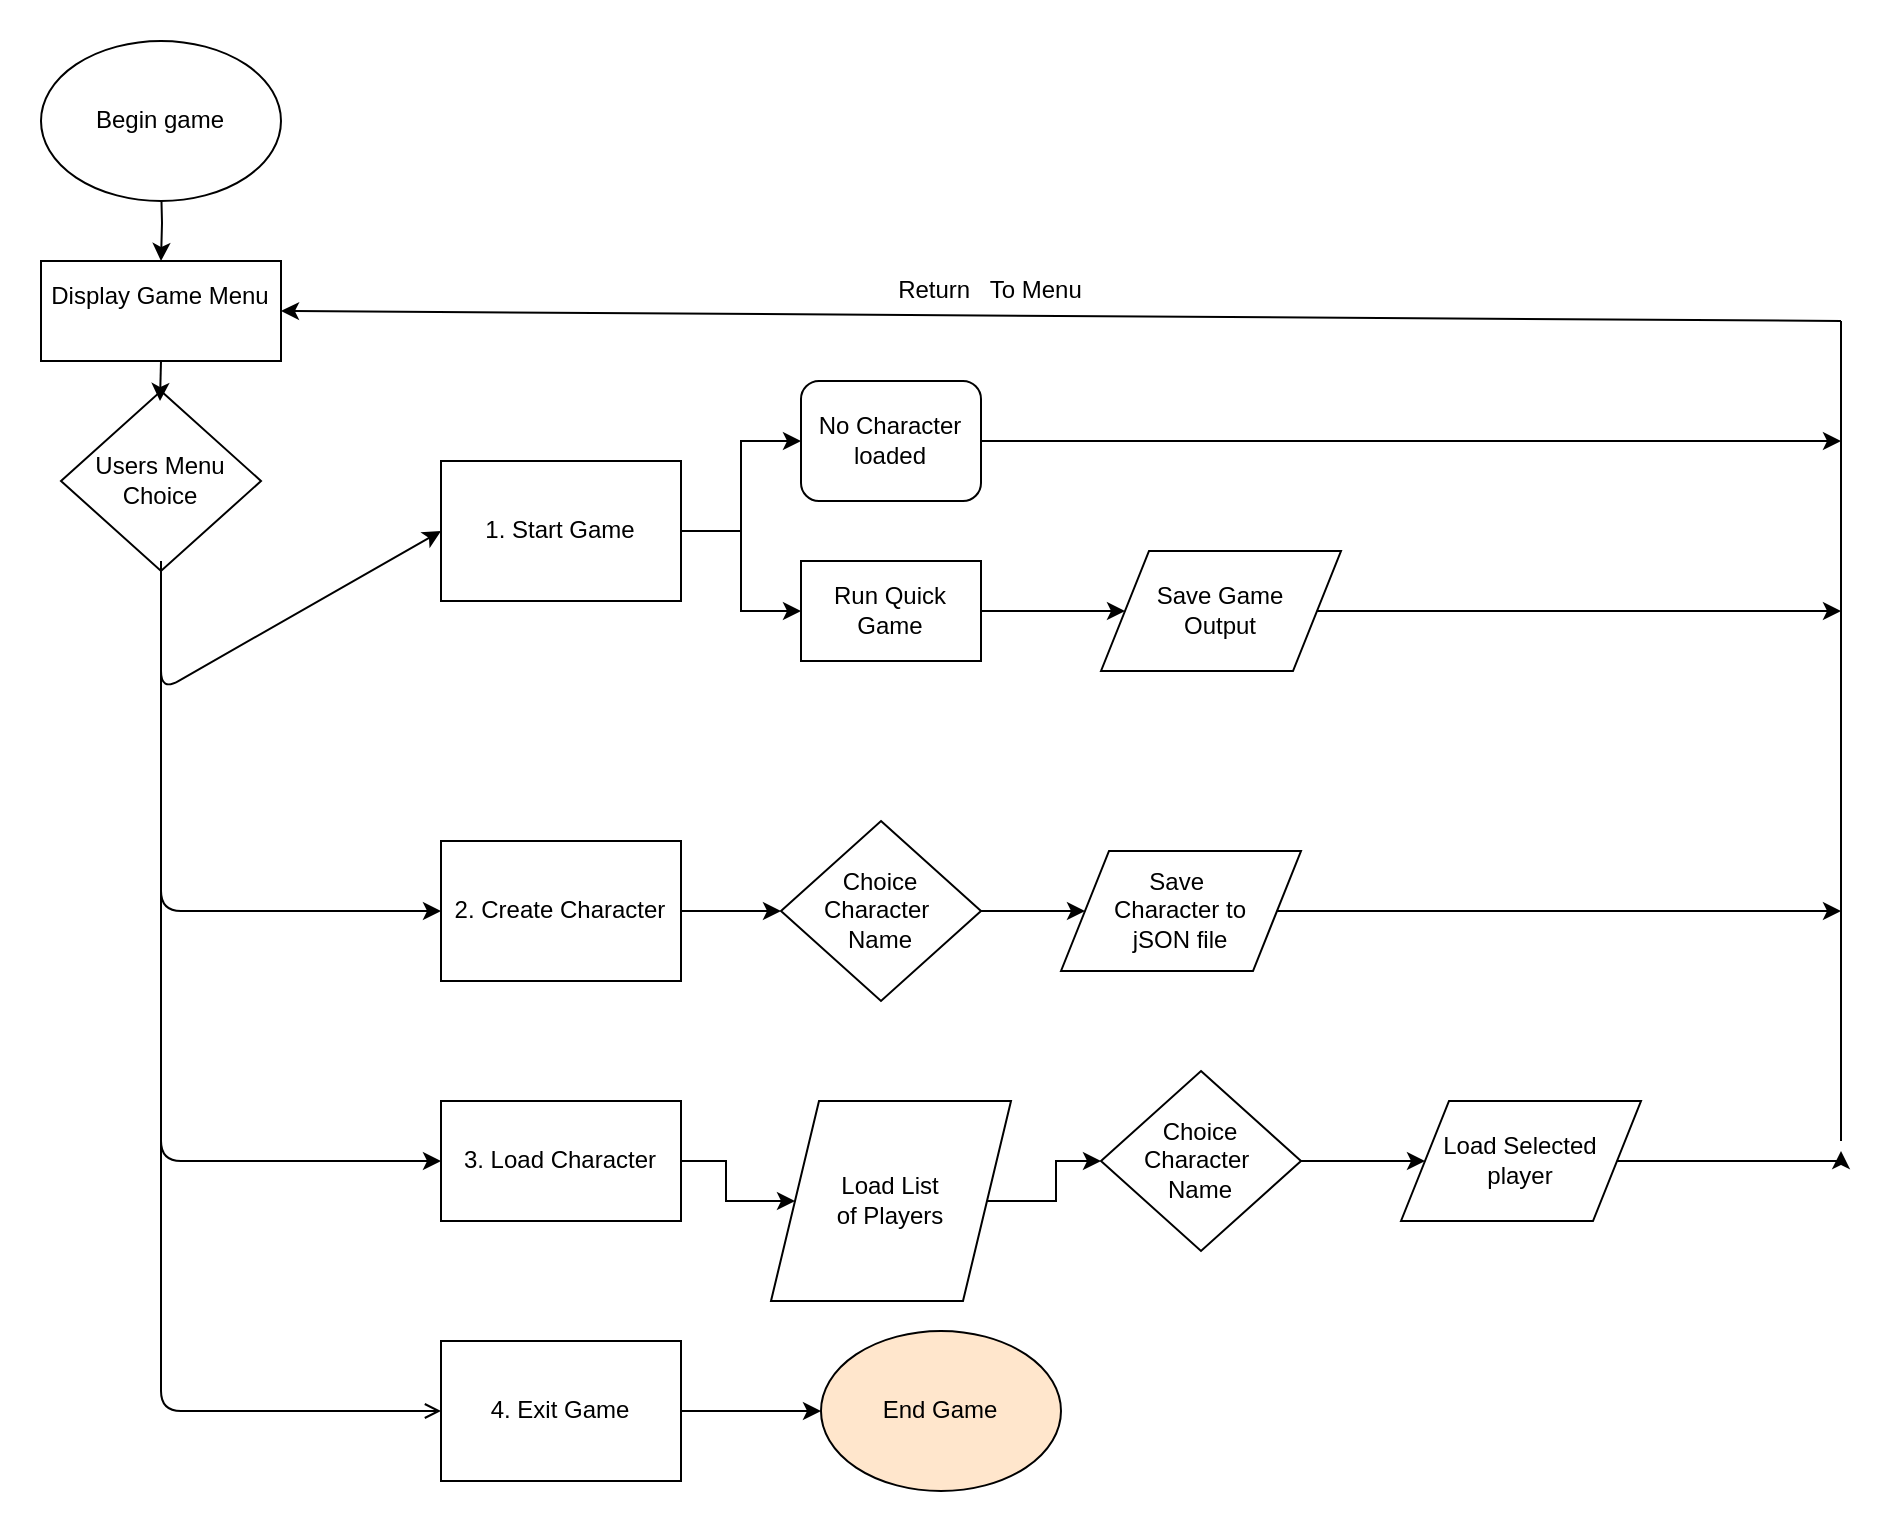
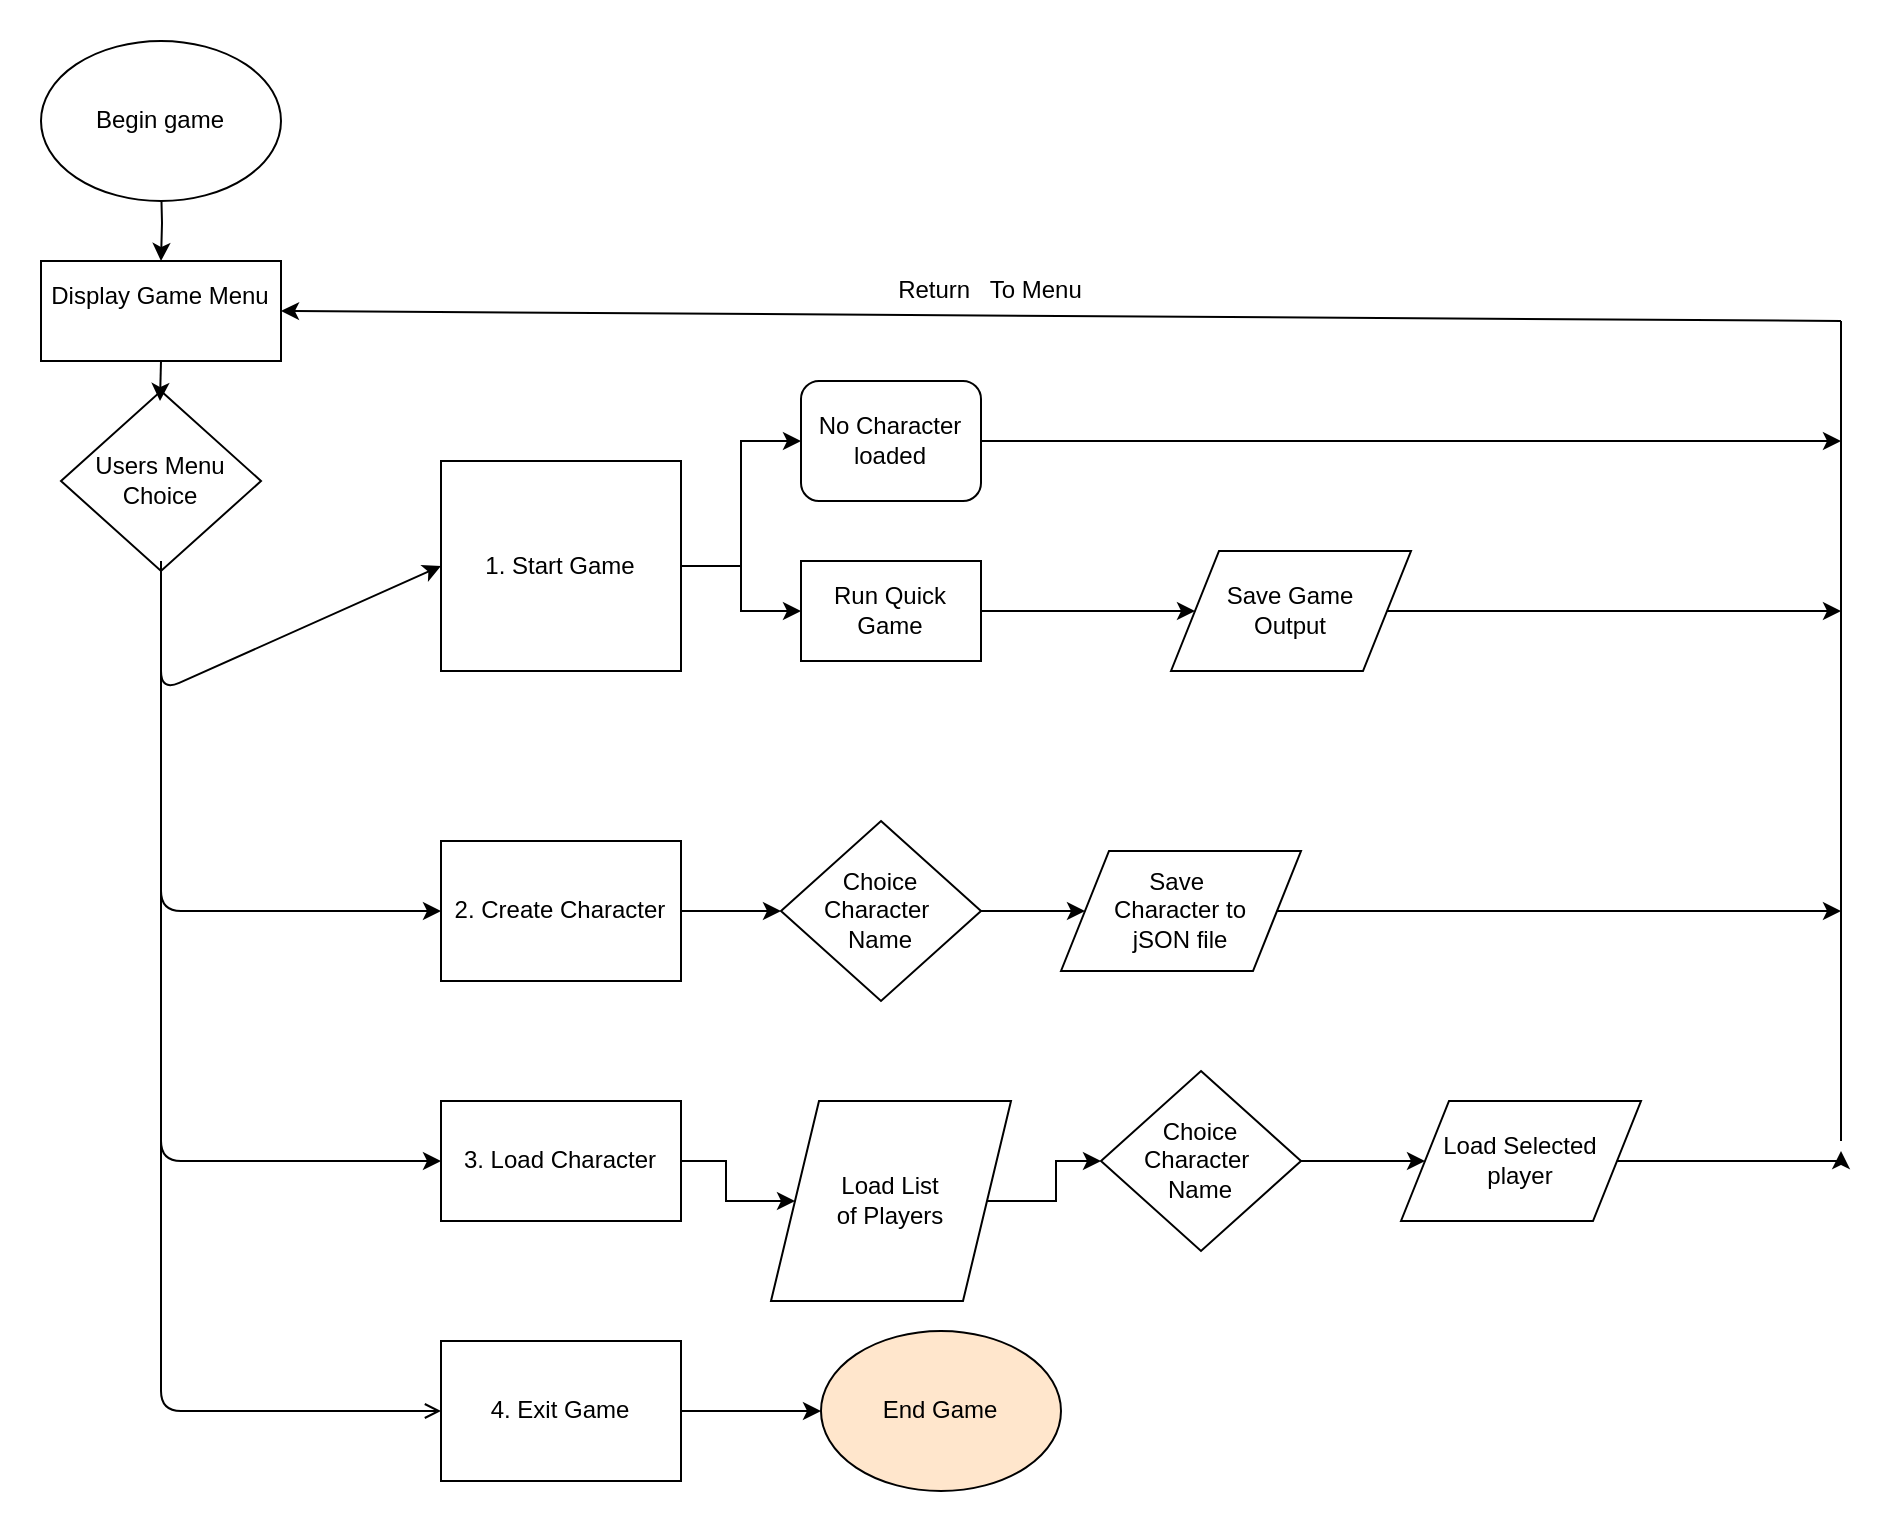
node "1. Start Game": size 240x140 -> 240x210
node "Save Game Output": moved (1221, 611) -> (1291, 611)
